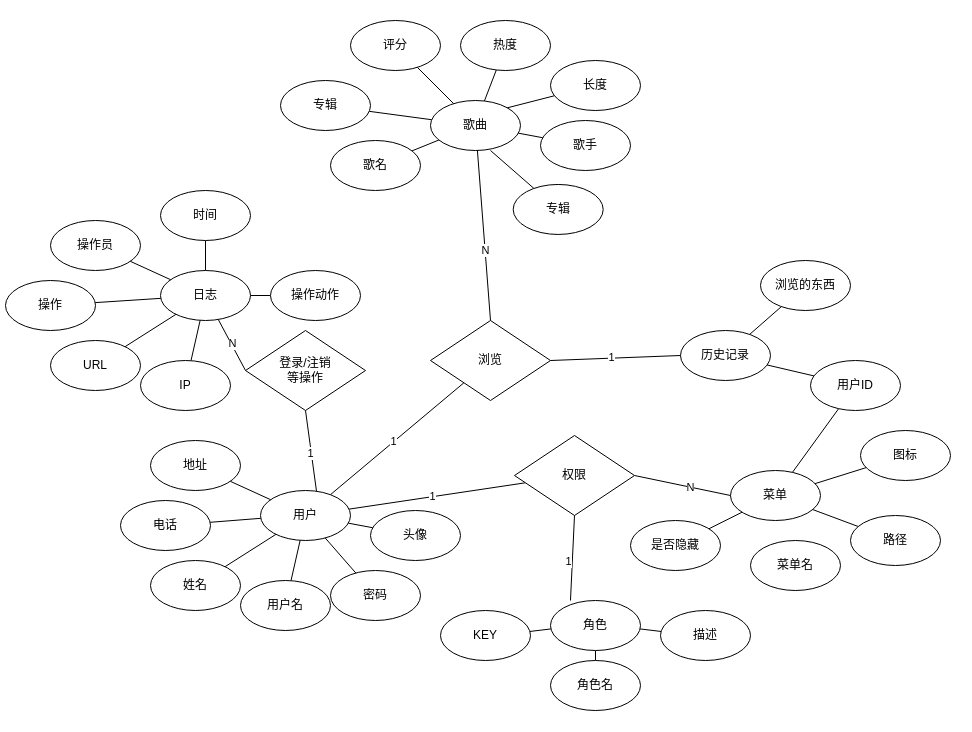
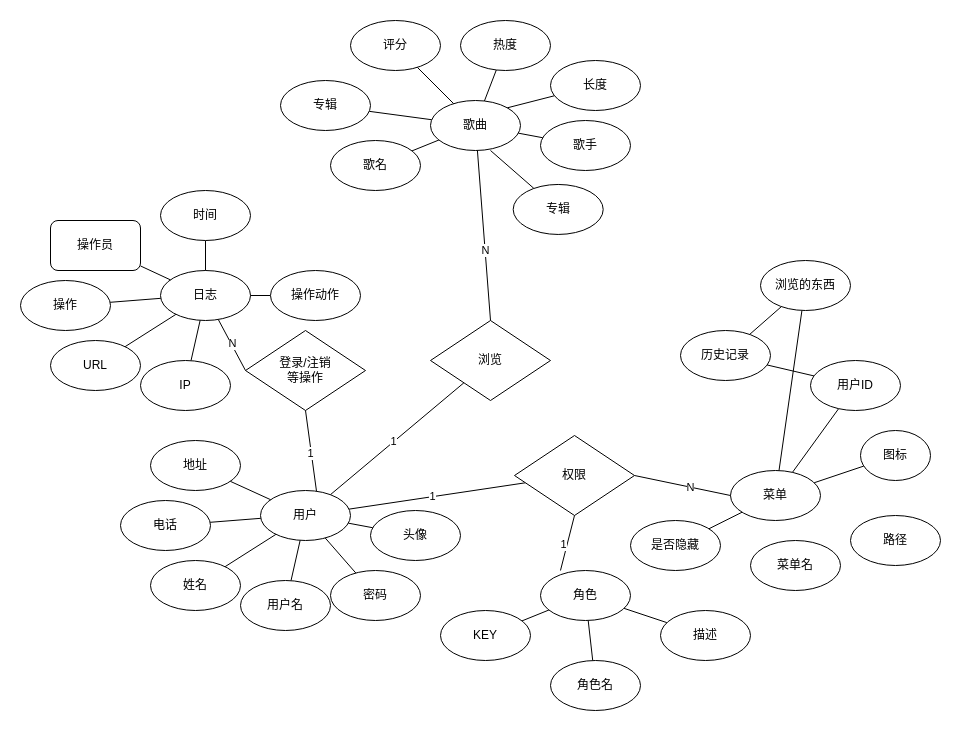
node "操作员": shape ellipse -> rounded rectangle
node "操作": moved (51, 306) -> (66, 306)
edge "历史记录" -- "浏览": removed, label "1"
node "图标": size 90x50 -> 70x50
edge "菜单" -- "路径": now "菜单" -- "浏览的东西"
node "角色": moved (596, 626) -> (586, 596)
